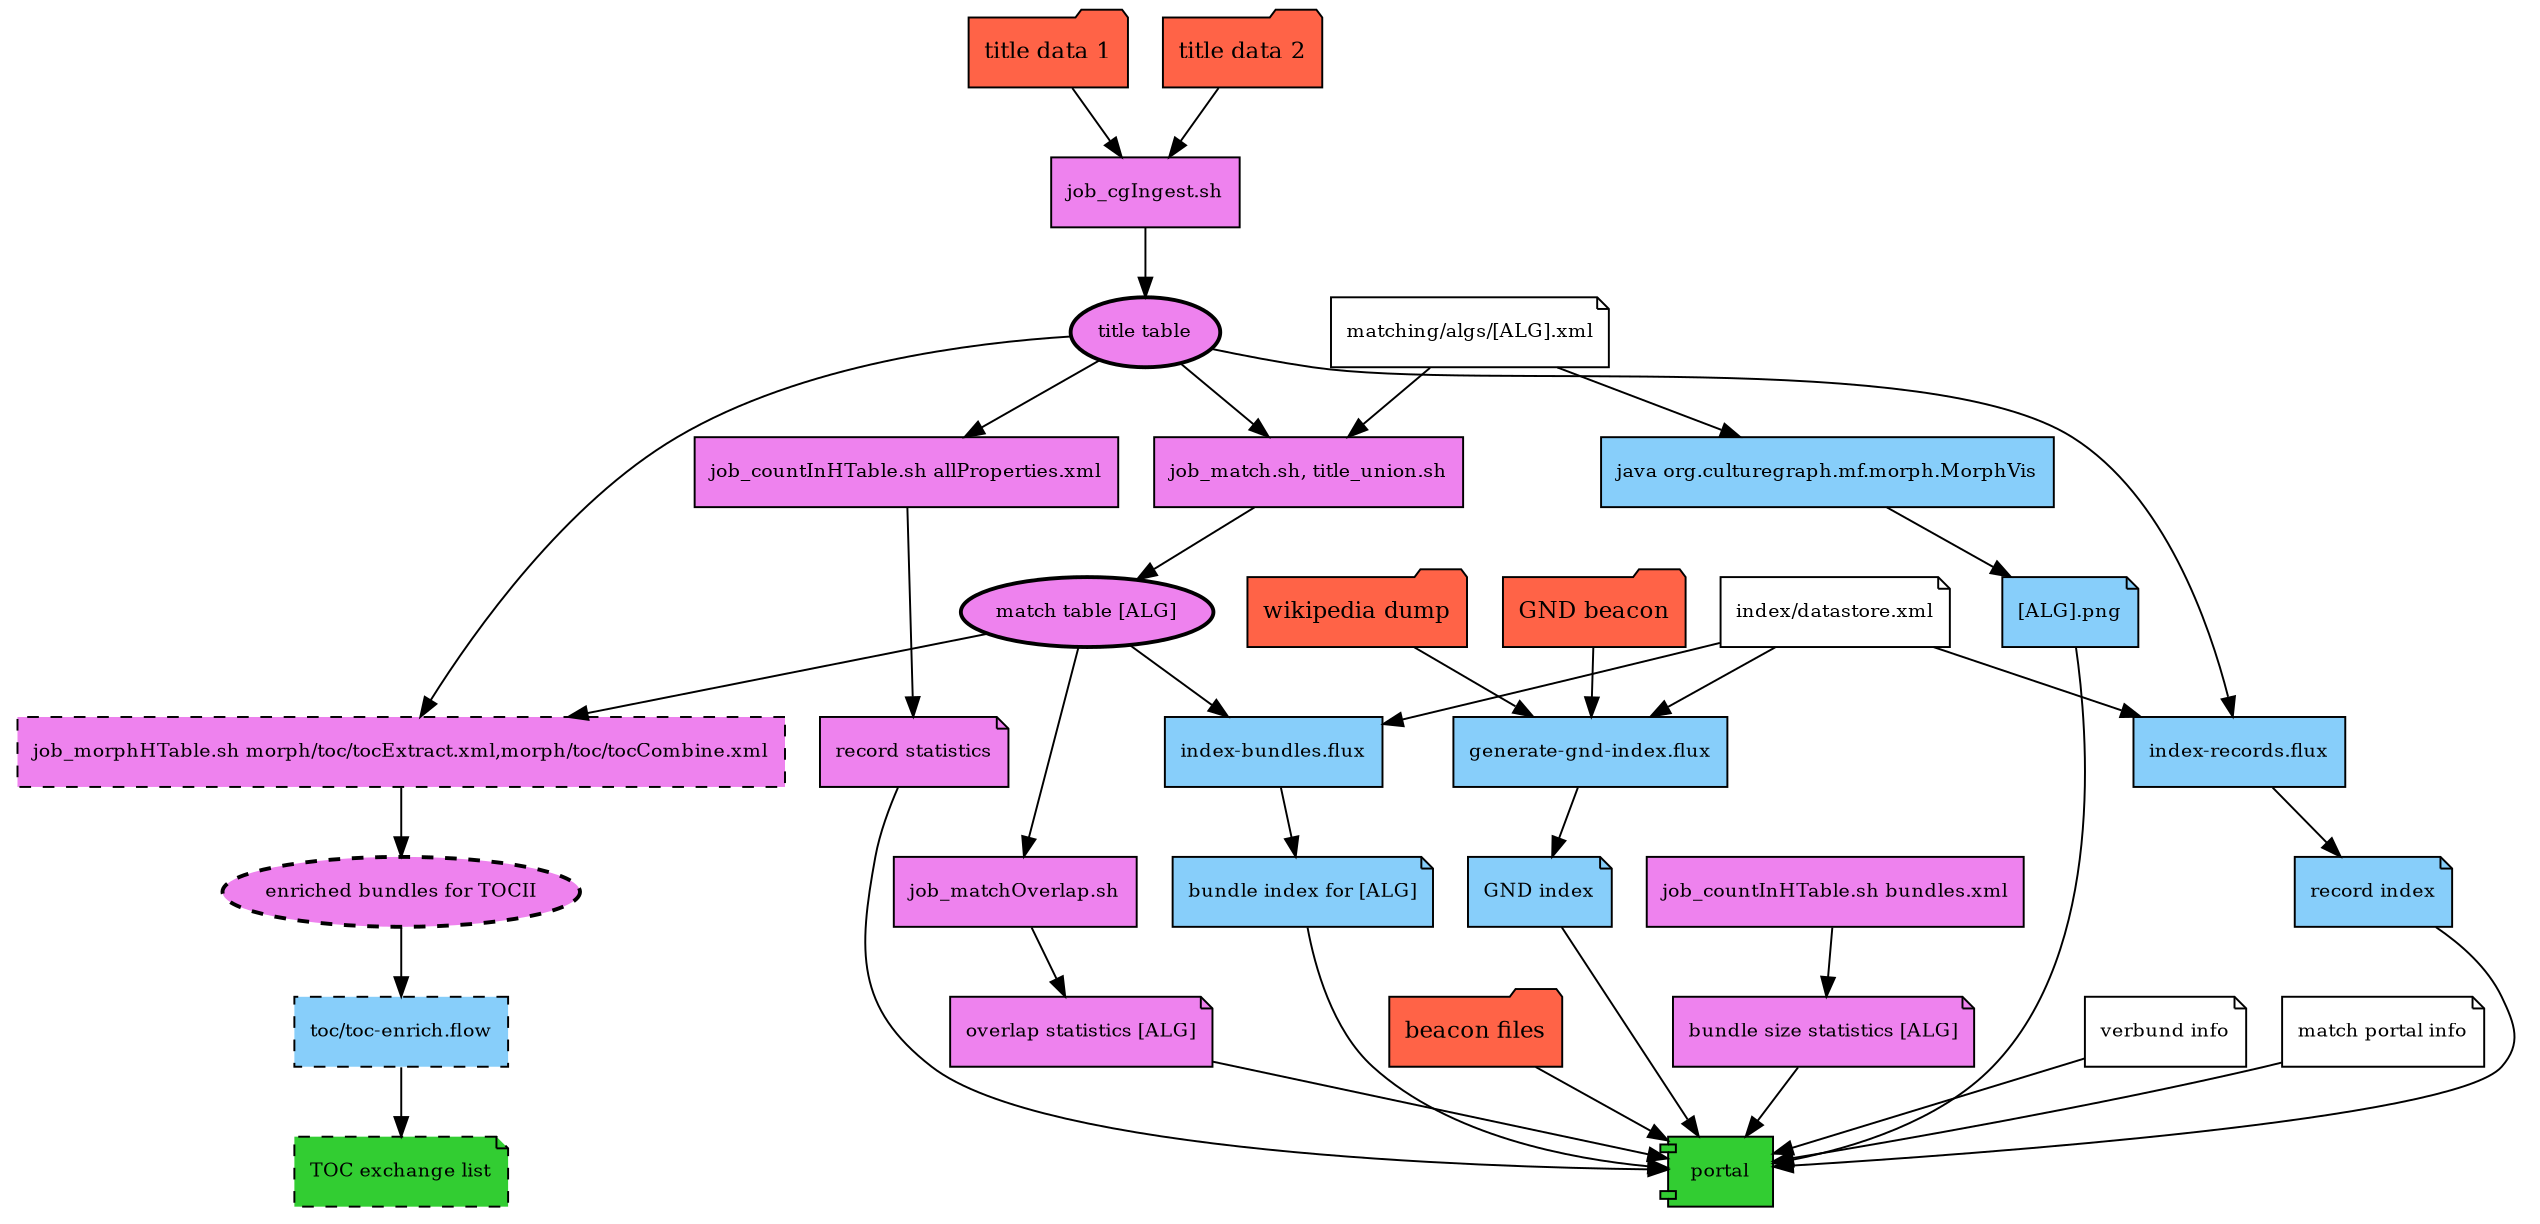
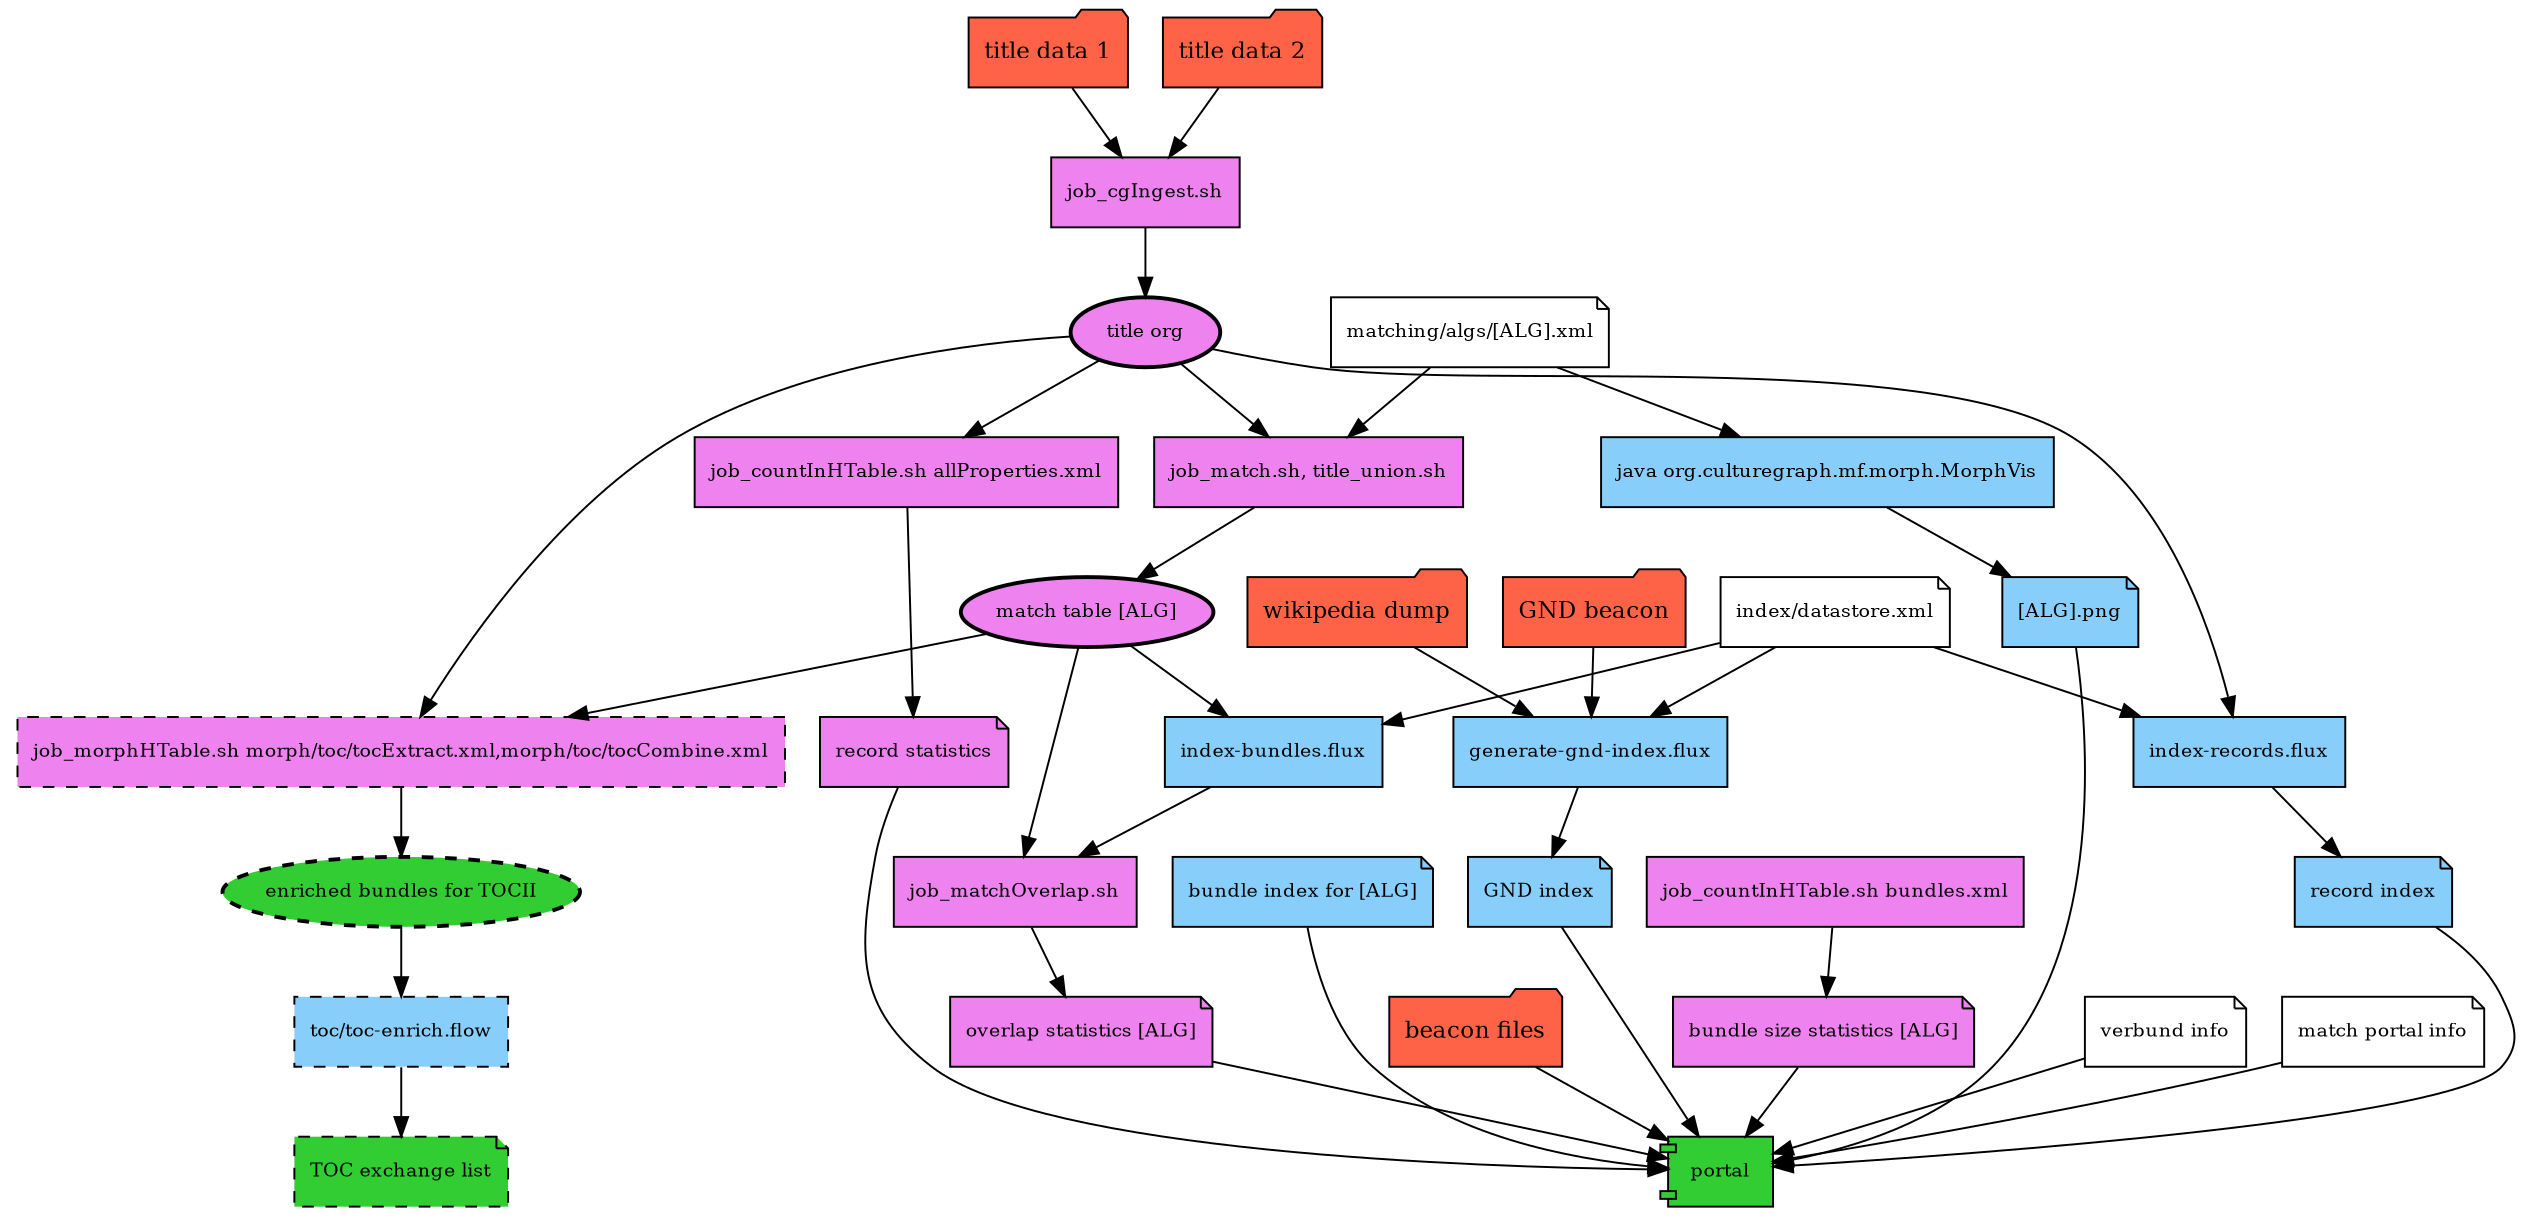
node "title table": label "title table" -> "title org"
edge "index-bundles.flux" -> "bundle index for [ALG]": now "index-bundles.flux" -> "job_matchOverlap.sh"
node "enriched bundles for TOCII": fillcolor violet -> limegreen
